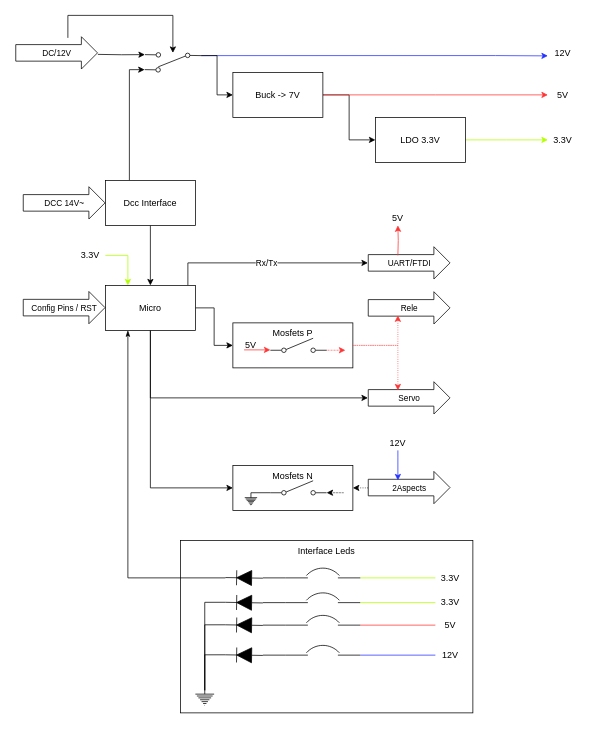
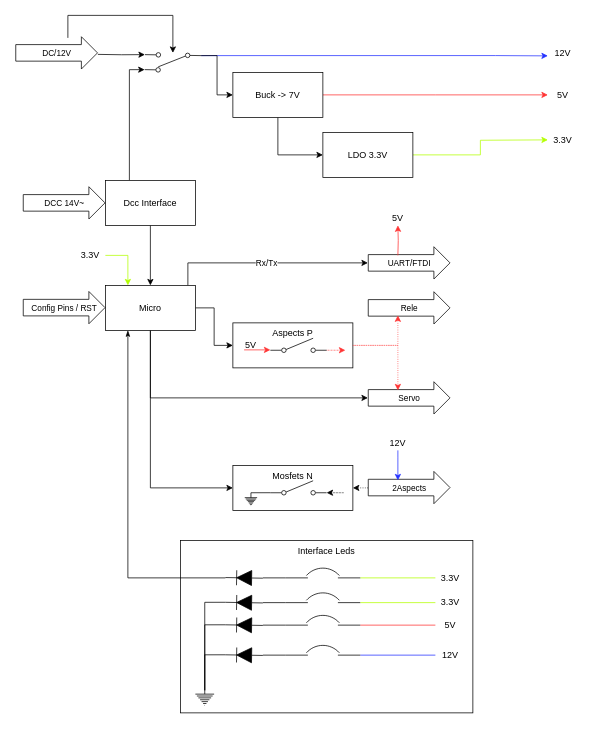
node "LDO 3.3V": moved (420, 140) -> (368, 155)
node "Mosfets P": label "Mosfets P" -> "Aspects P"
